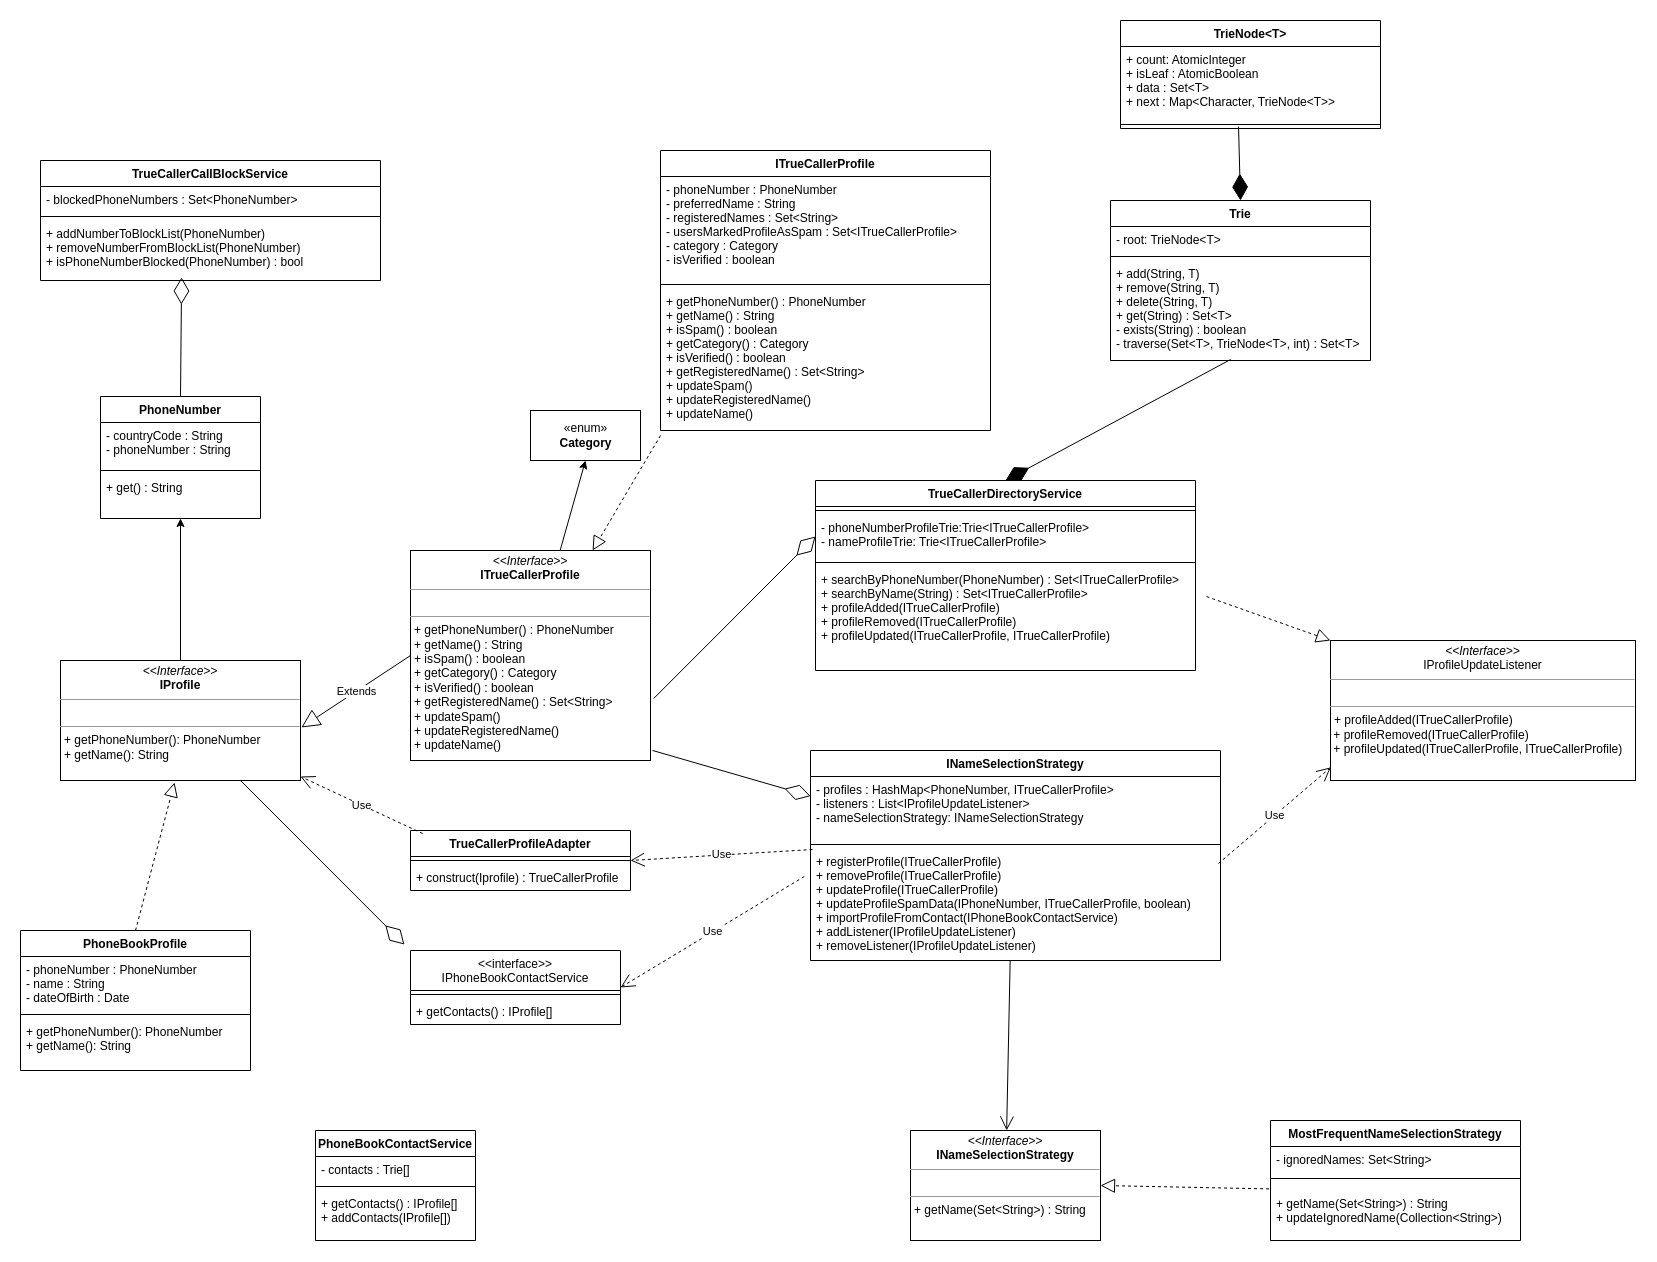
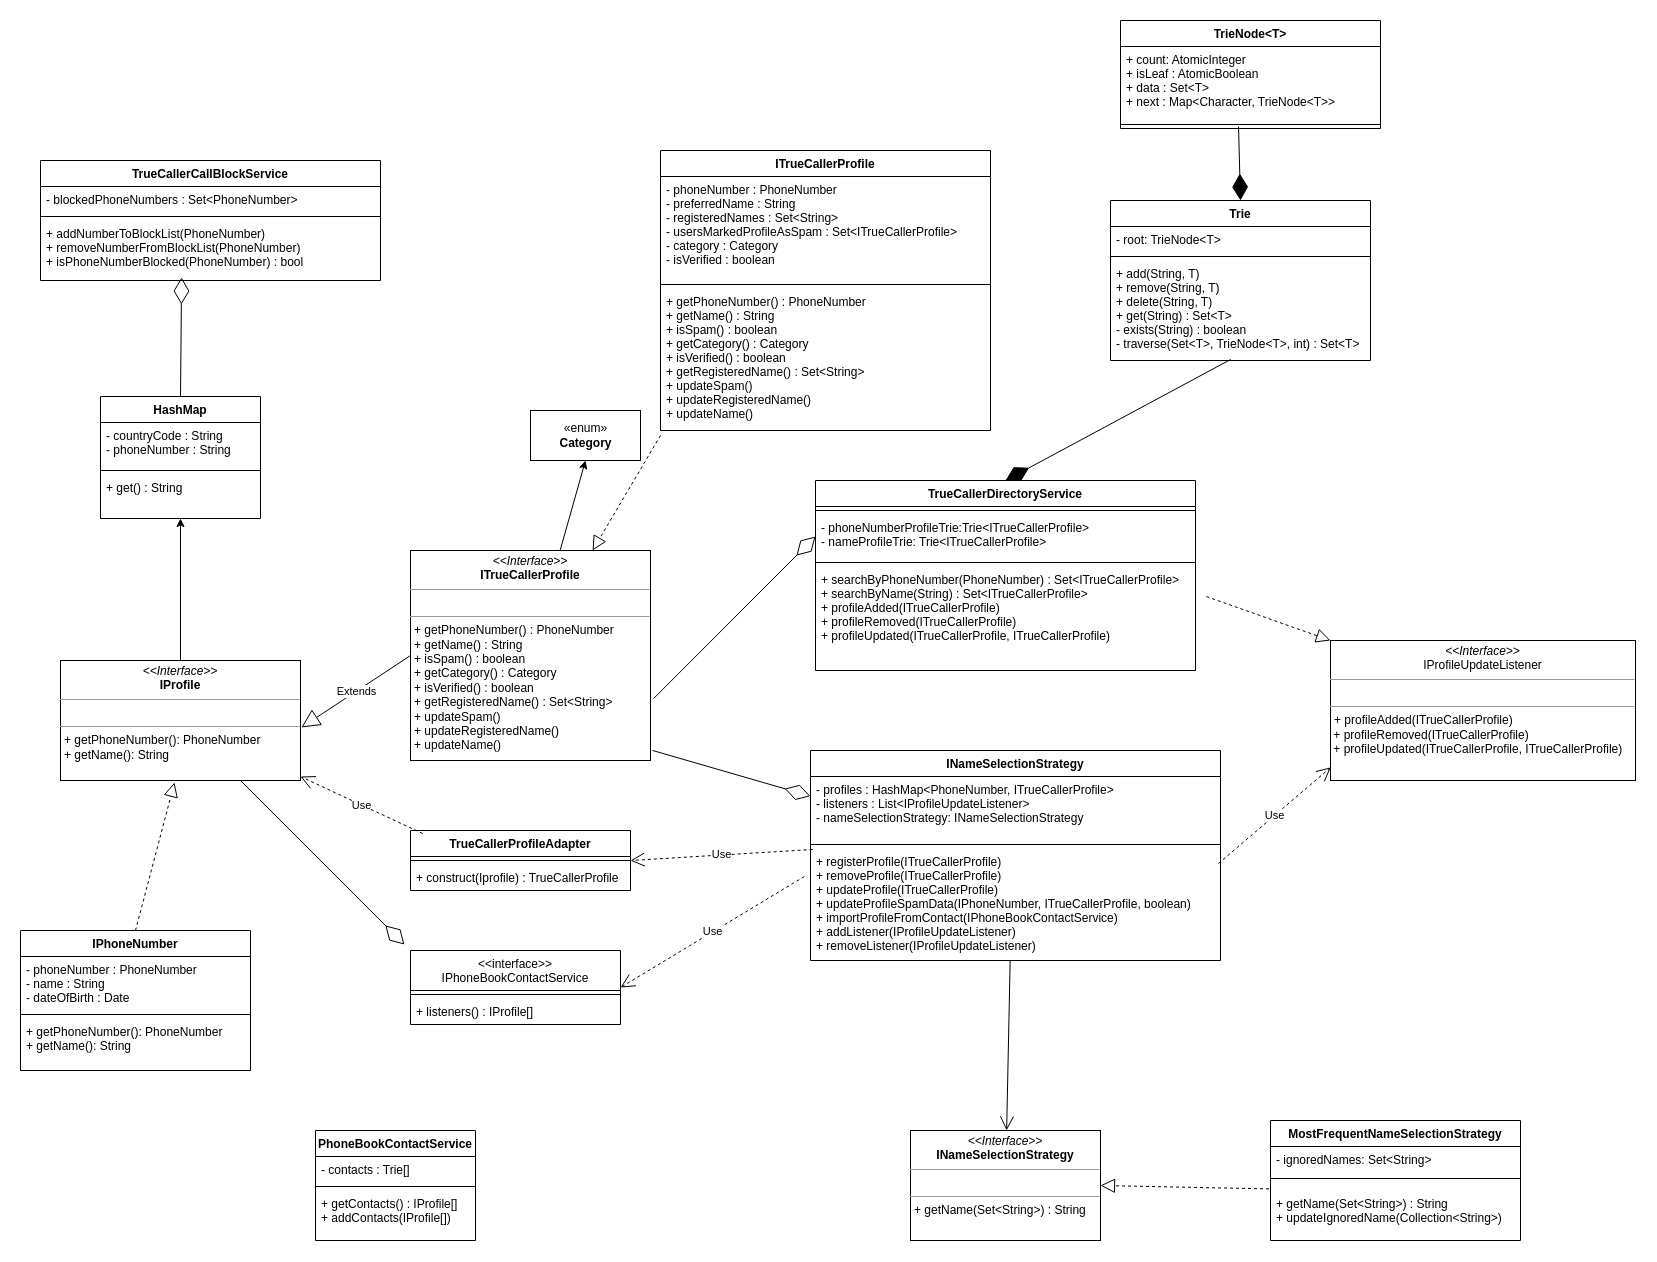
node "PhoneNumber": label "PhoneNumber" -> "HashMap"
node "PhoneBookProfile": label "PhoneBookProfile" -> "IPhoneNumber"
node "+ getContacts() : IProfile[]": label "+ getContacts() : IProfile[]" -> "+ listeners() : IProfile[]"
